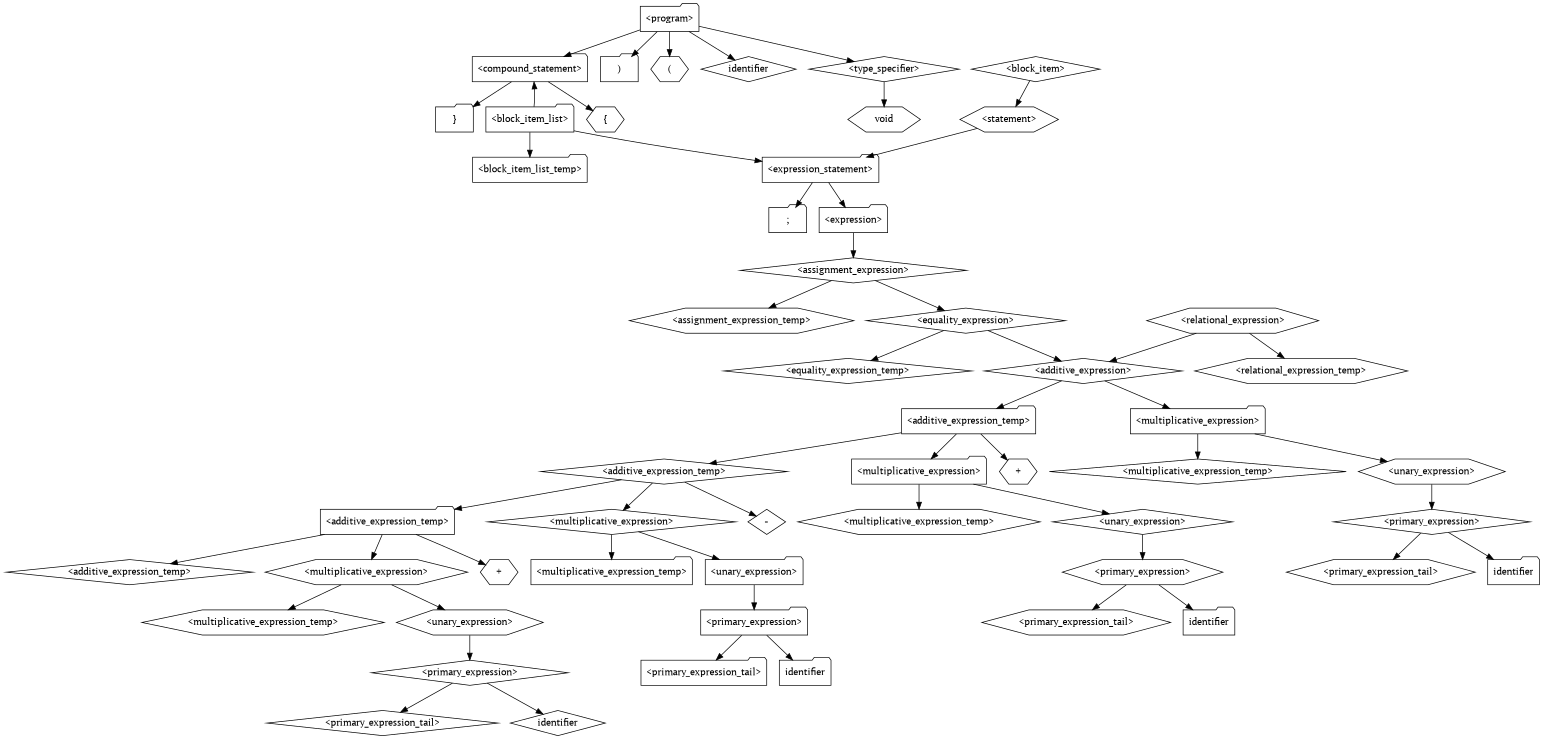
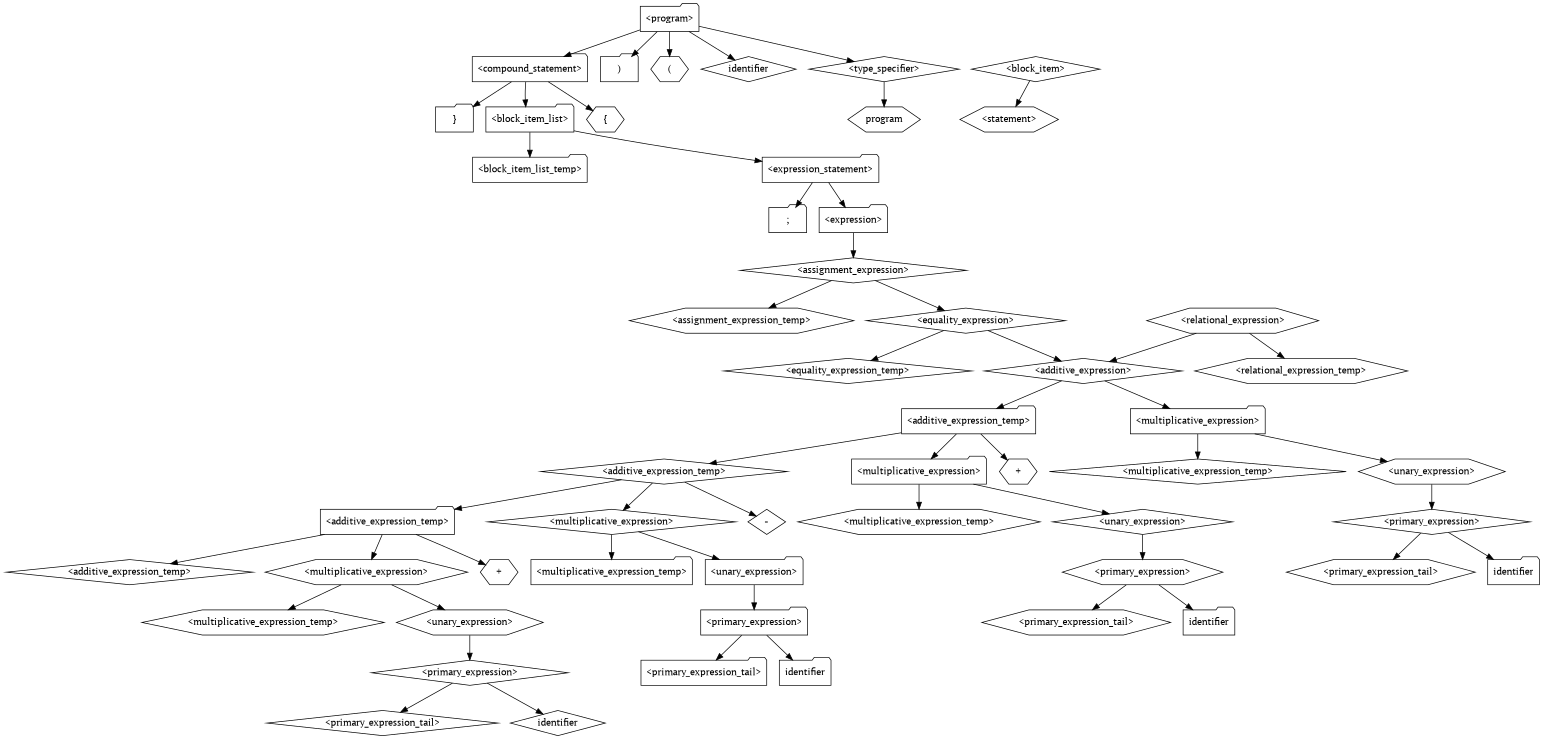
edge "<block_item_list>" -> "<compound_statement>": reversed
node "void": label "void" -> "program"
edge "<statement>" -> "<expression_statement>": removed
